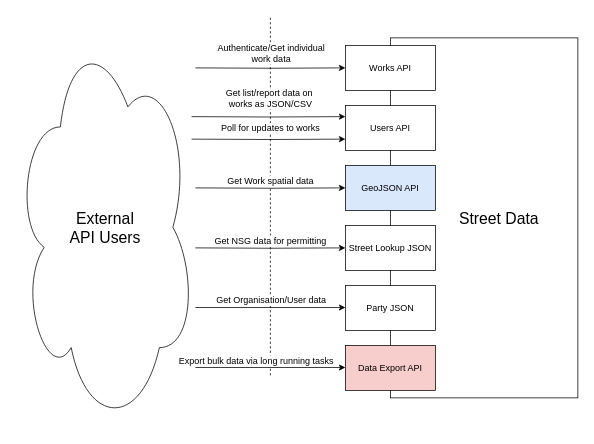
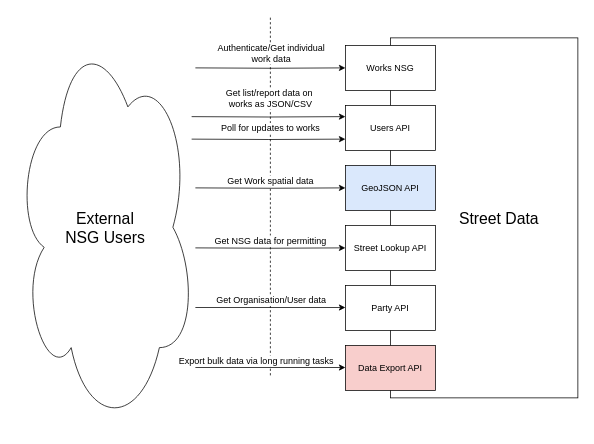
node "Works API": label "Works API" -> "Works NSG"
node "External API Users": label "External API Users" -> "External NSG Users"
node "Street Lookup JSON": label "Street Lookup JSON" -> "Street Lookup API"
node "Party JSON": label "Party JSON" -> "Party API"
